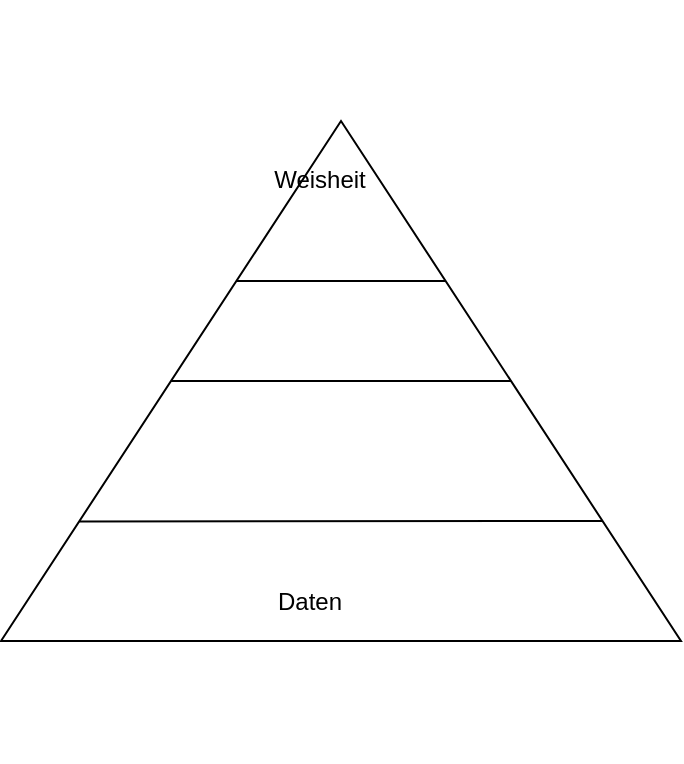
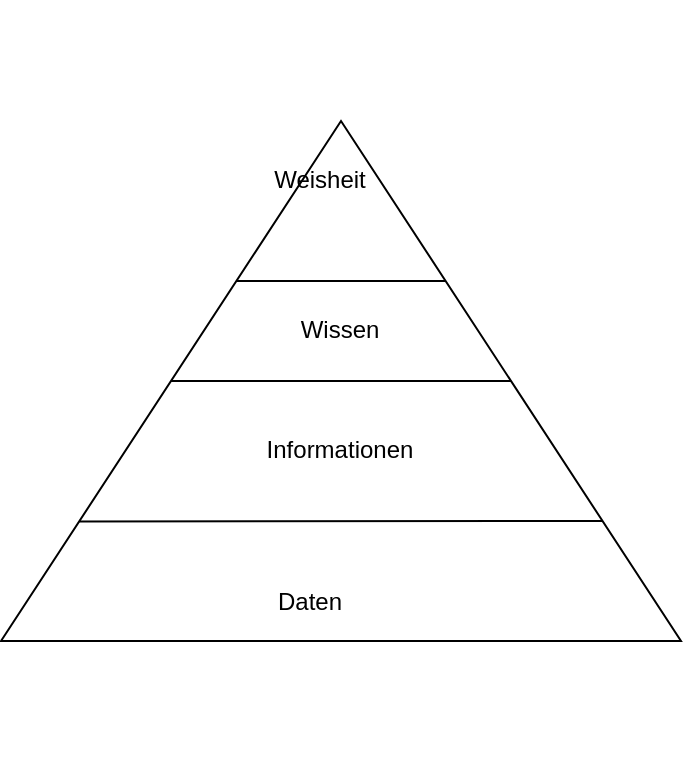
node "Wissen": added
node "Informationen": added
